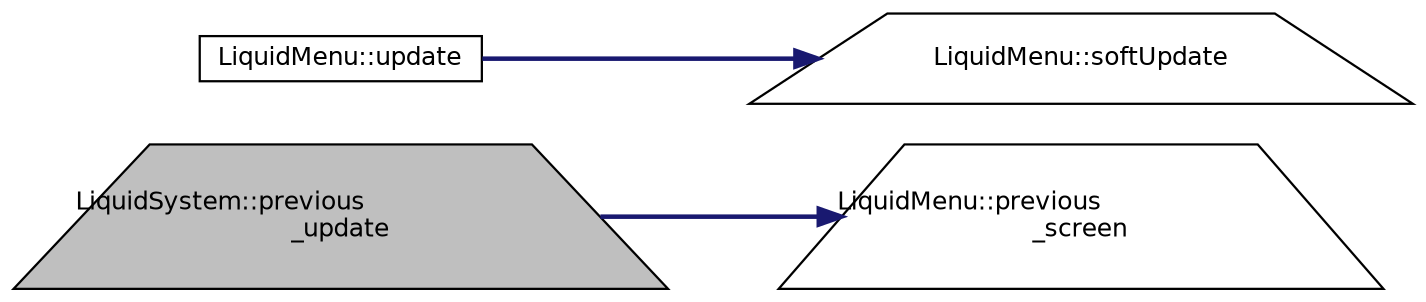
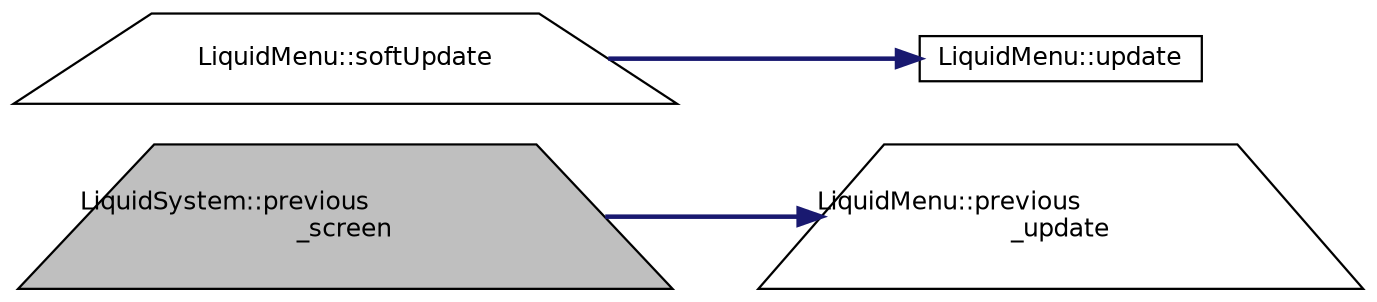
edge "LiquidMenu::update" -> "LiquidMenu::softUpdate": reversed
node "LiquidSystem::previous _update": label "LiquidSystem::previous _update" -> "LiquidSystem::previous _screen"
node "LiquidMenu::previous _screen": label "LiquidMenu::previous _screen" -> "LiquidMenu::previous _update"
